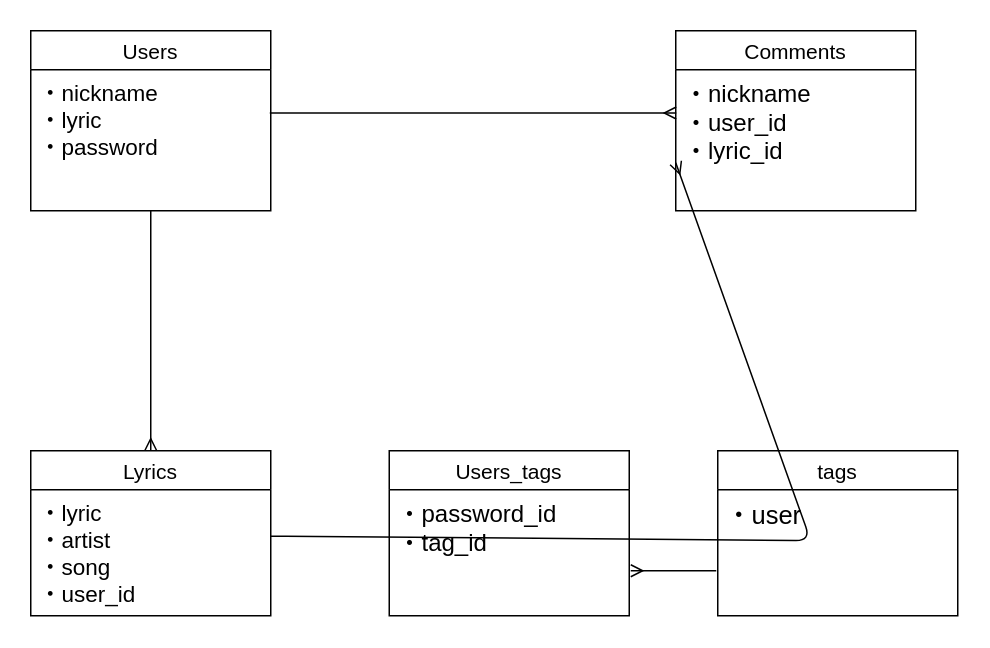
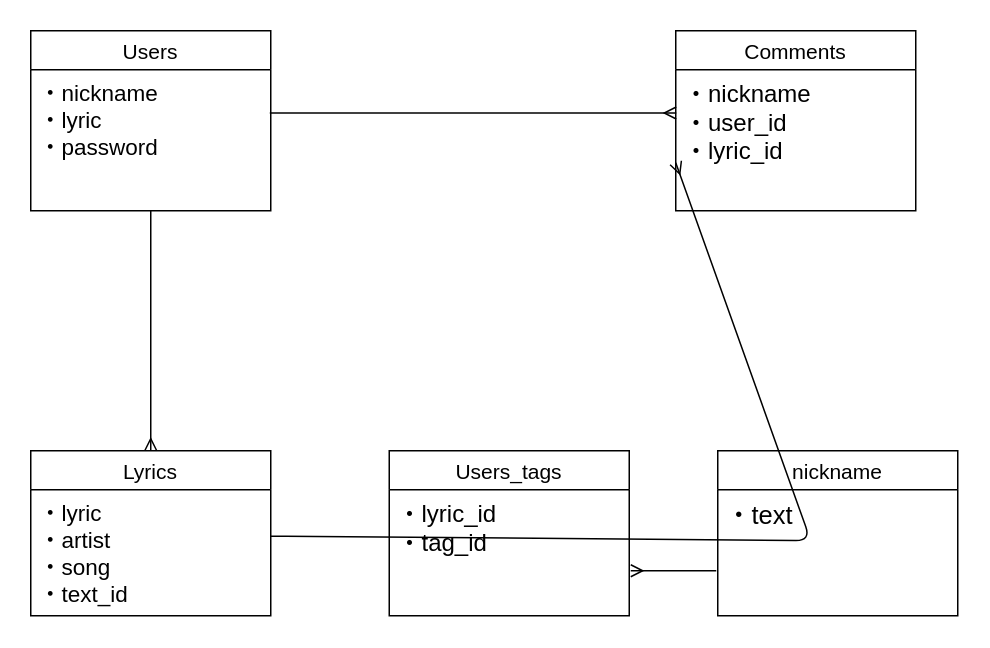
node "tags": label "tags" -> "nickname"
node "・lyric ・artist ・song ・user_id": label "・lyric ・artist ・song ・user_id" -> "・lyric ・artist ・song ・text_id"
node "・password_id ・tag_id": label "・password_id ・tag_id" -> "・lyric_id ・tag_id"
node "・user": label "・user" -> "・text"
